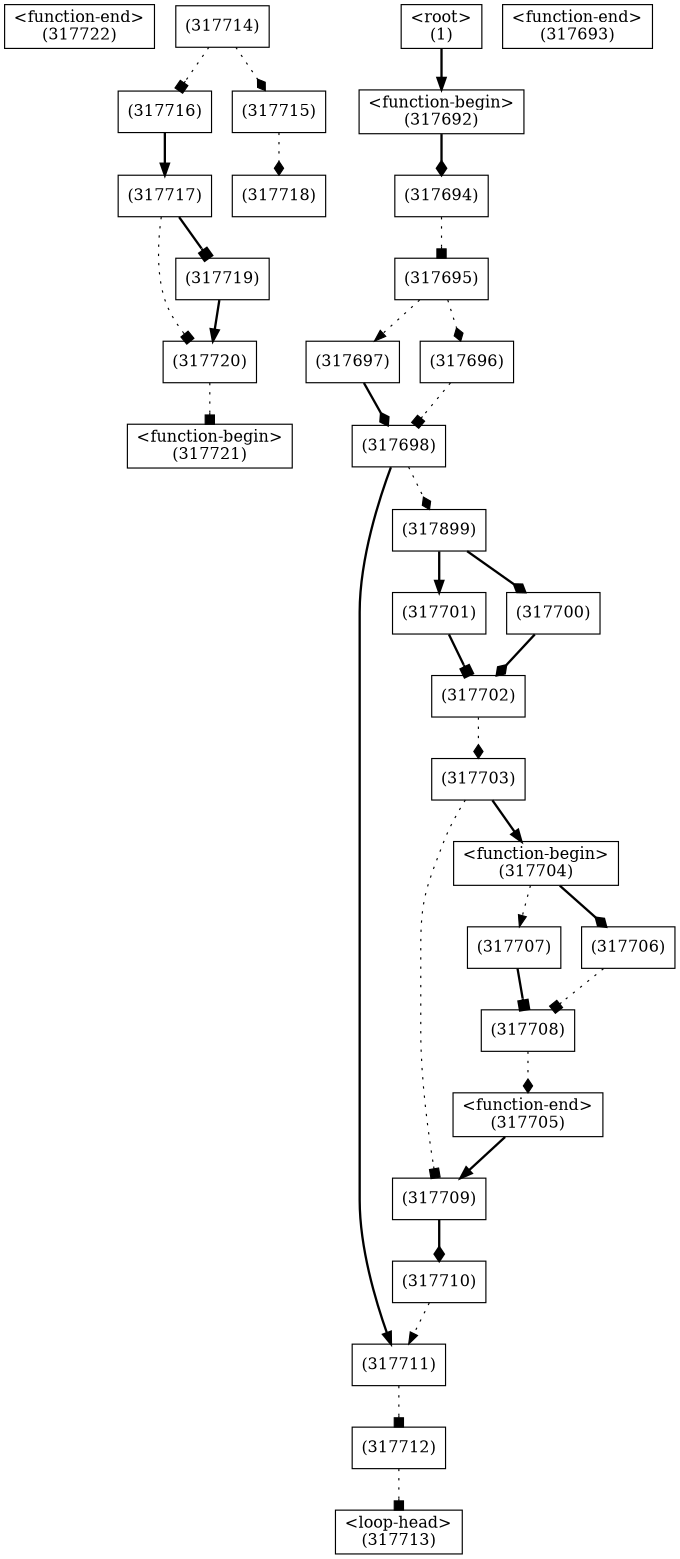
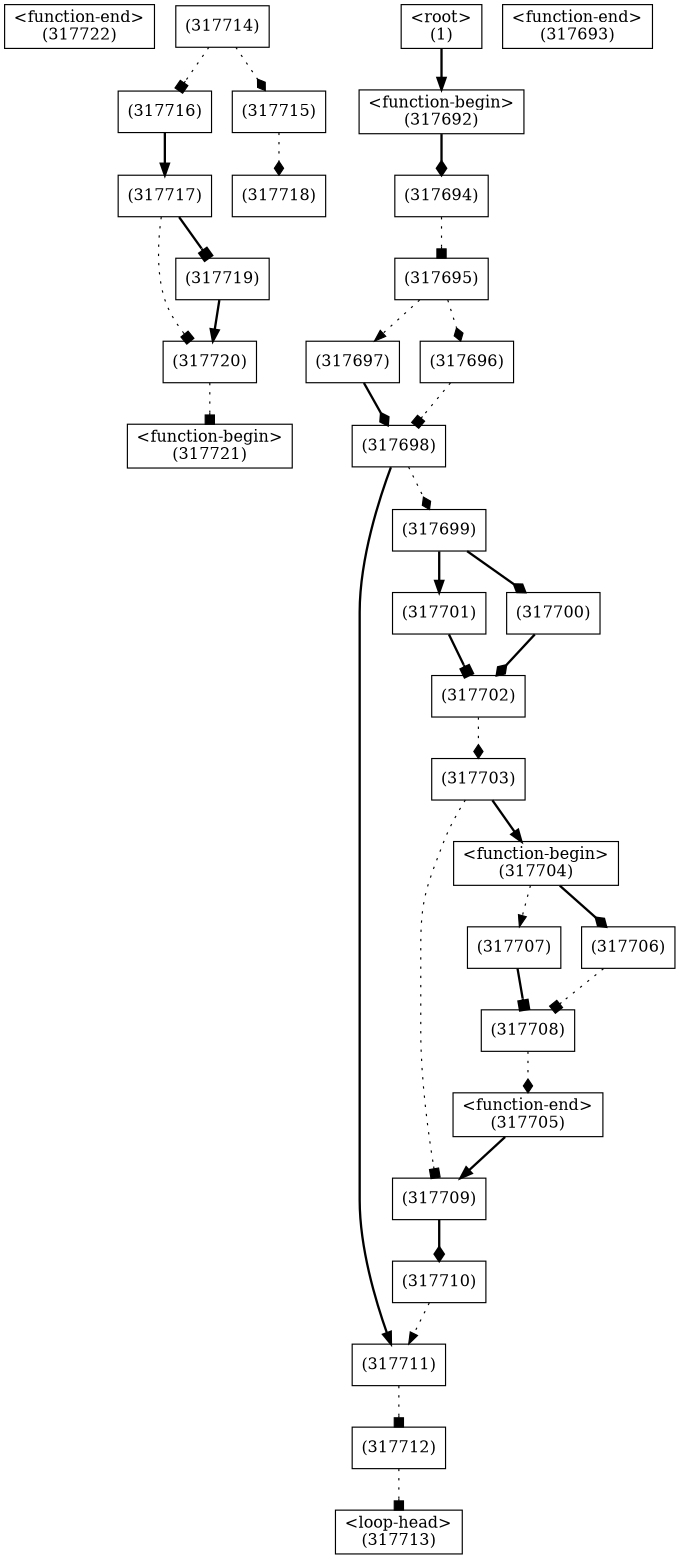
node "(317899)": label "(317899)" -> "(317699)"
